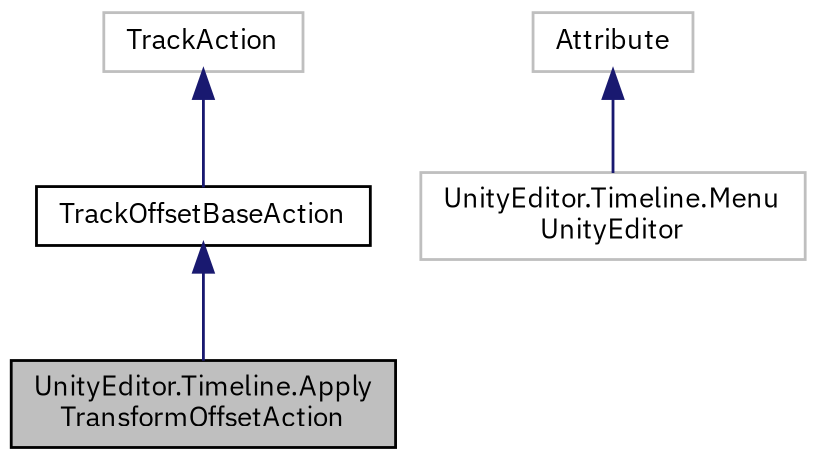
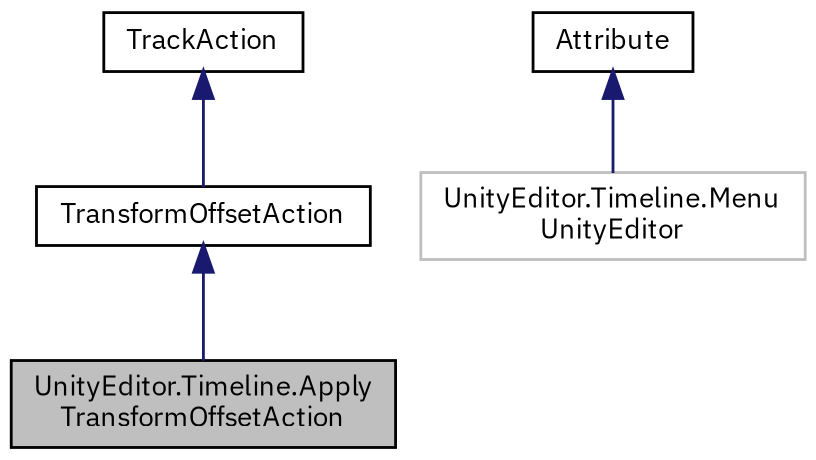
node "TrackAction": color grey75 -> black
node "Attribute": color grey75 -> black
node "TrackOffsetBaseAction": label "TrackOffsetBaseAction" -> "TransformOffsetAction"
